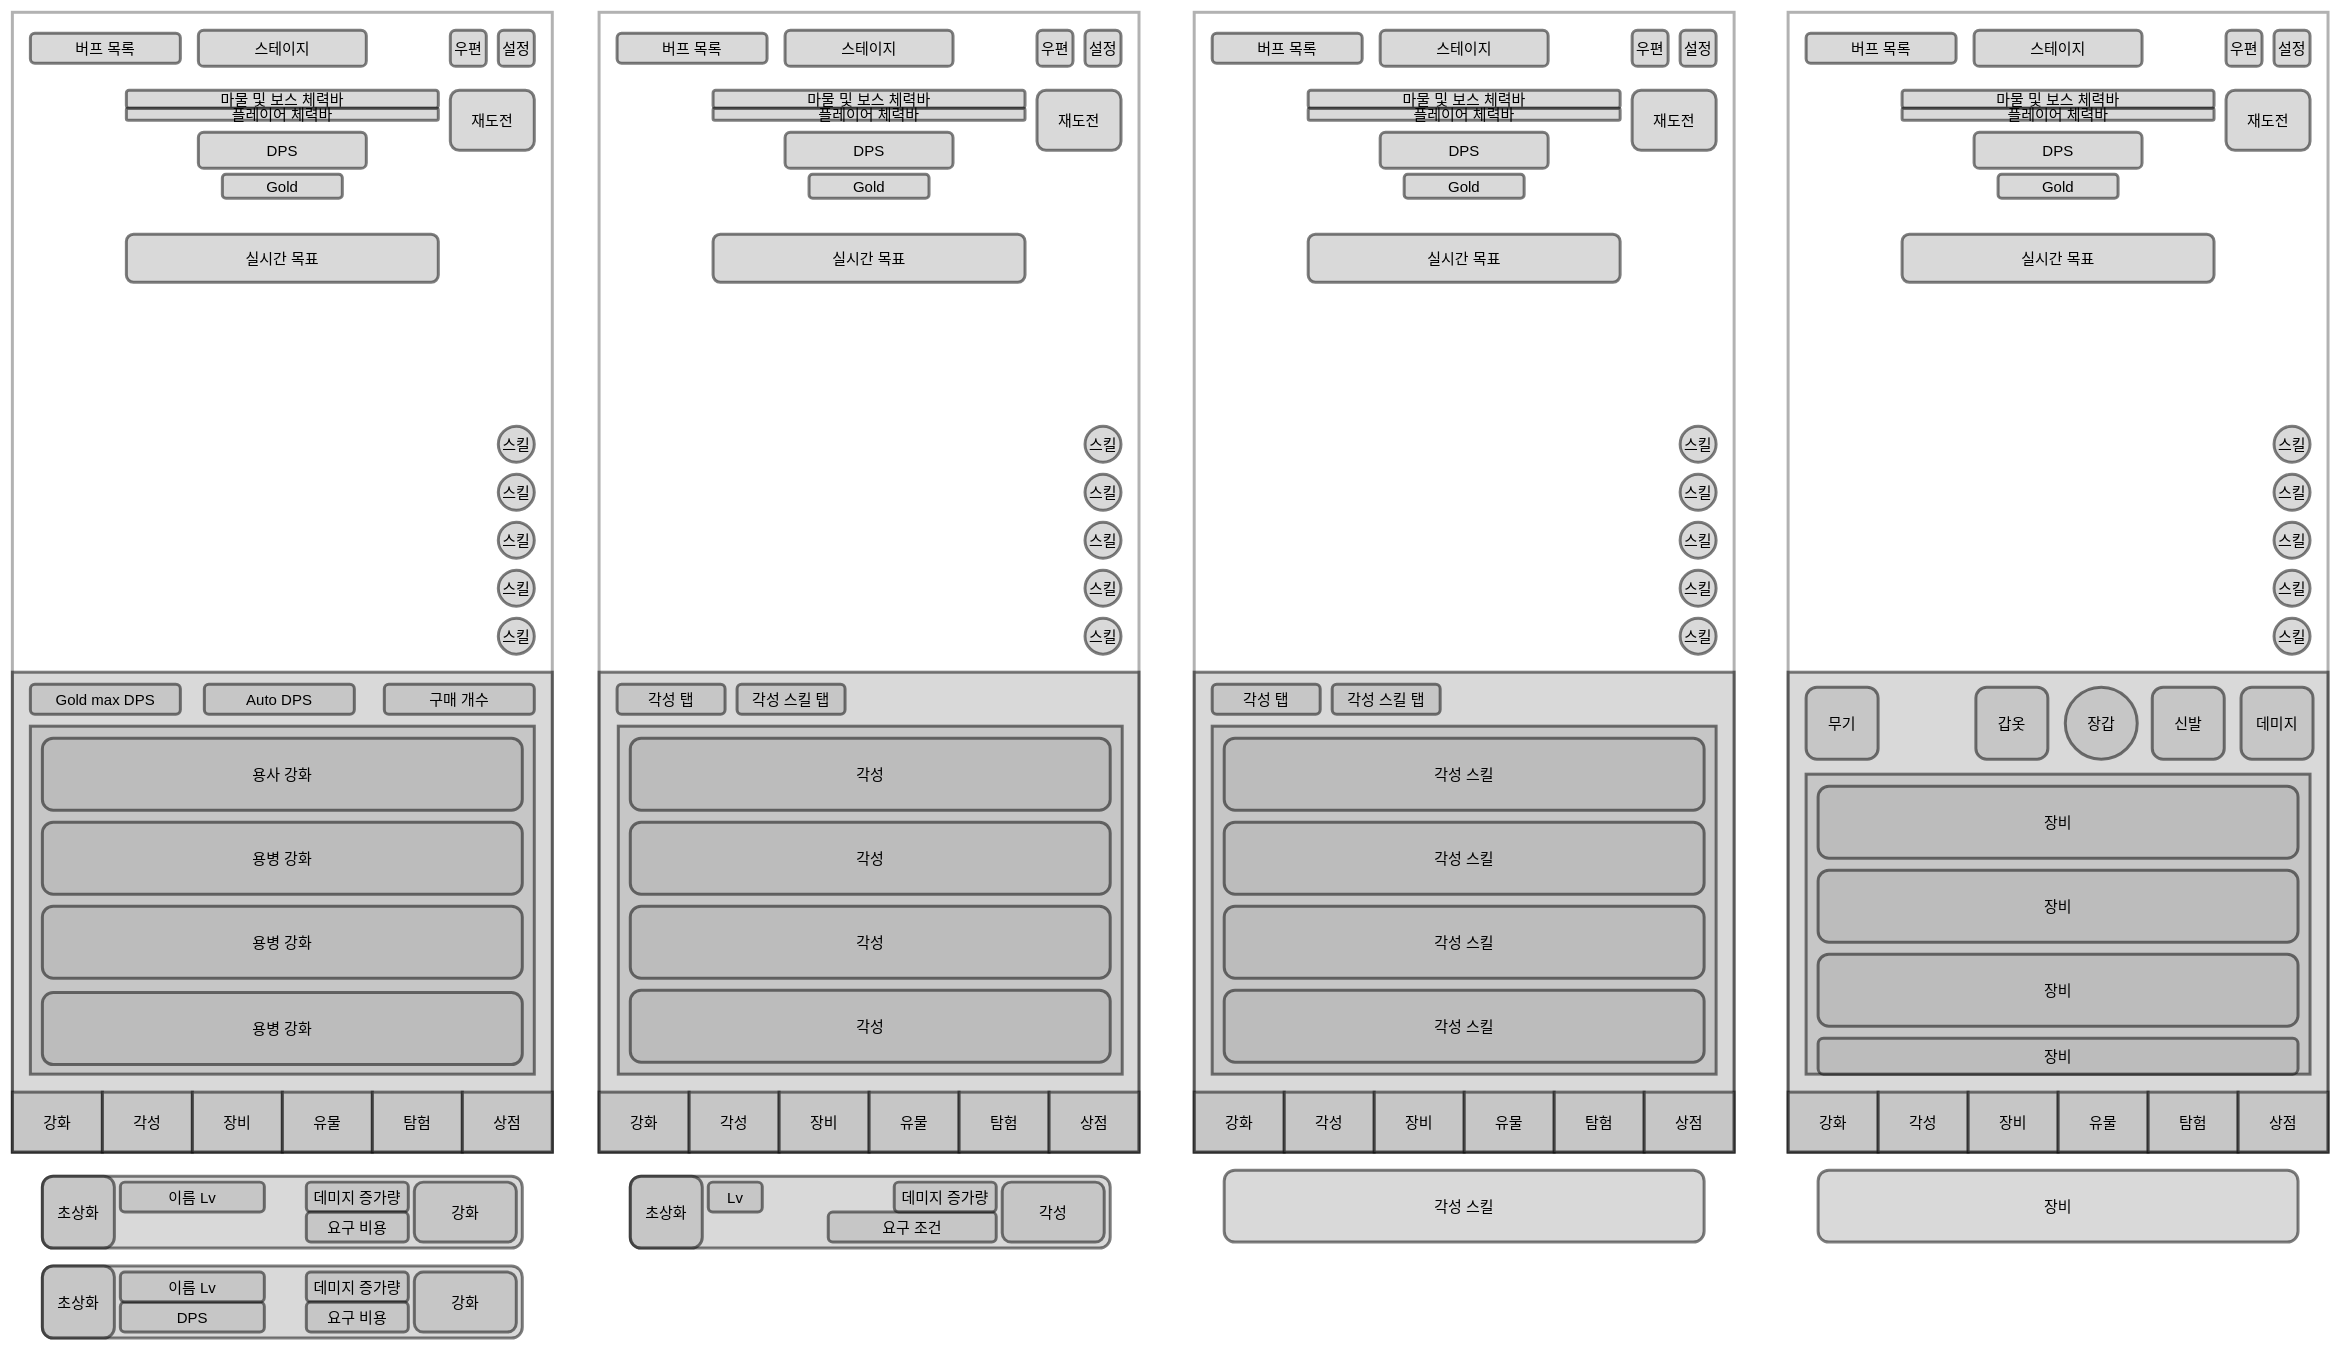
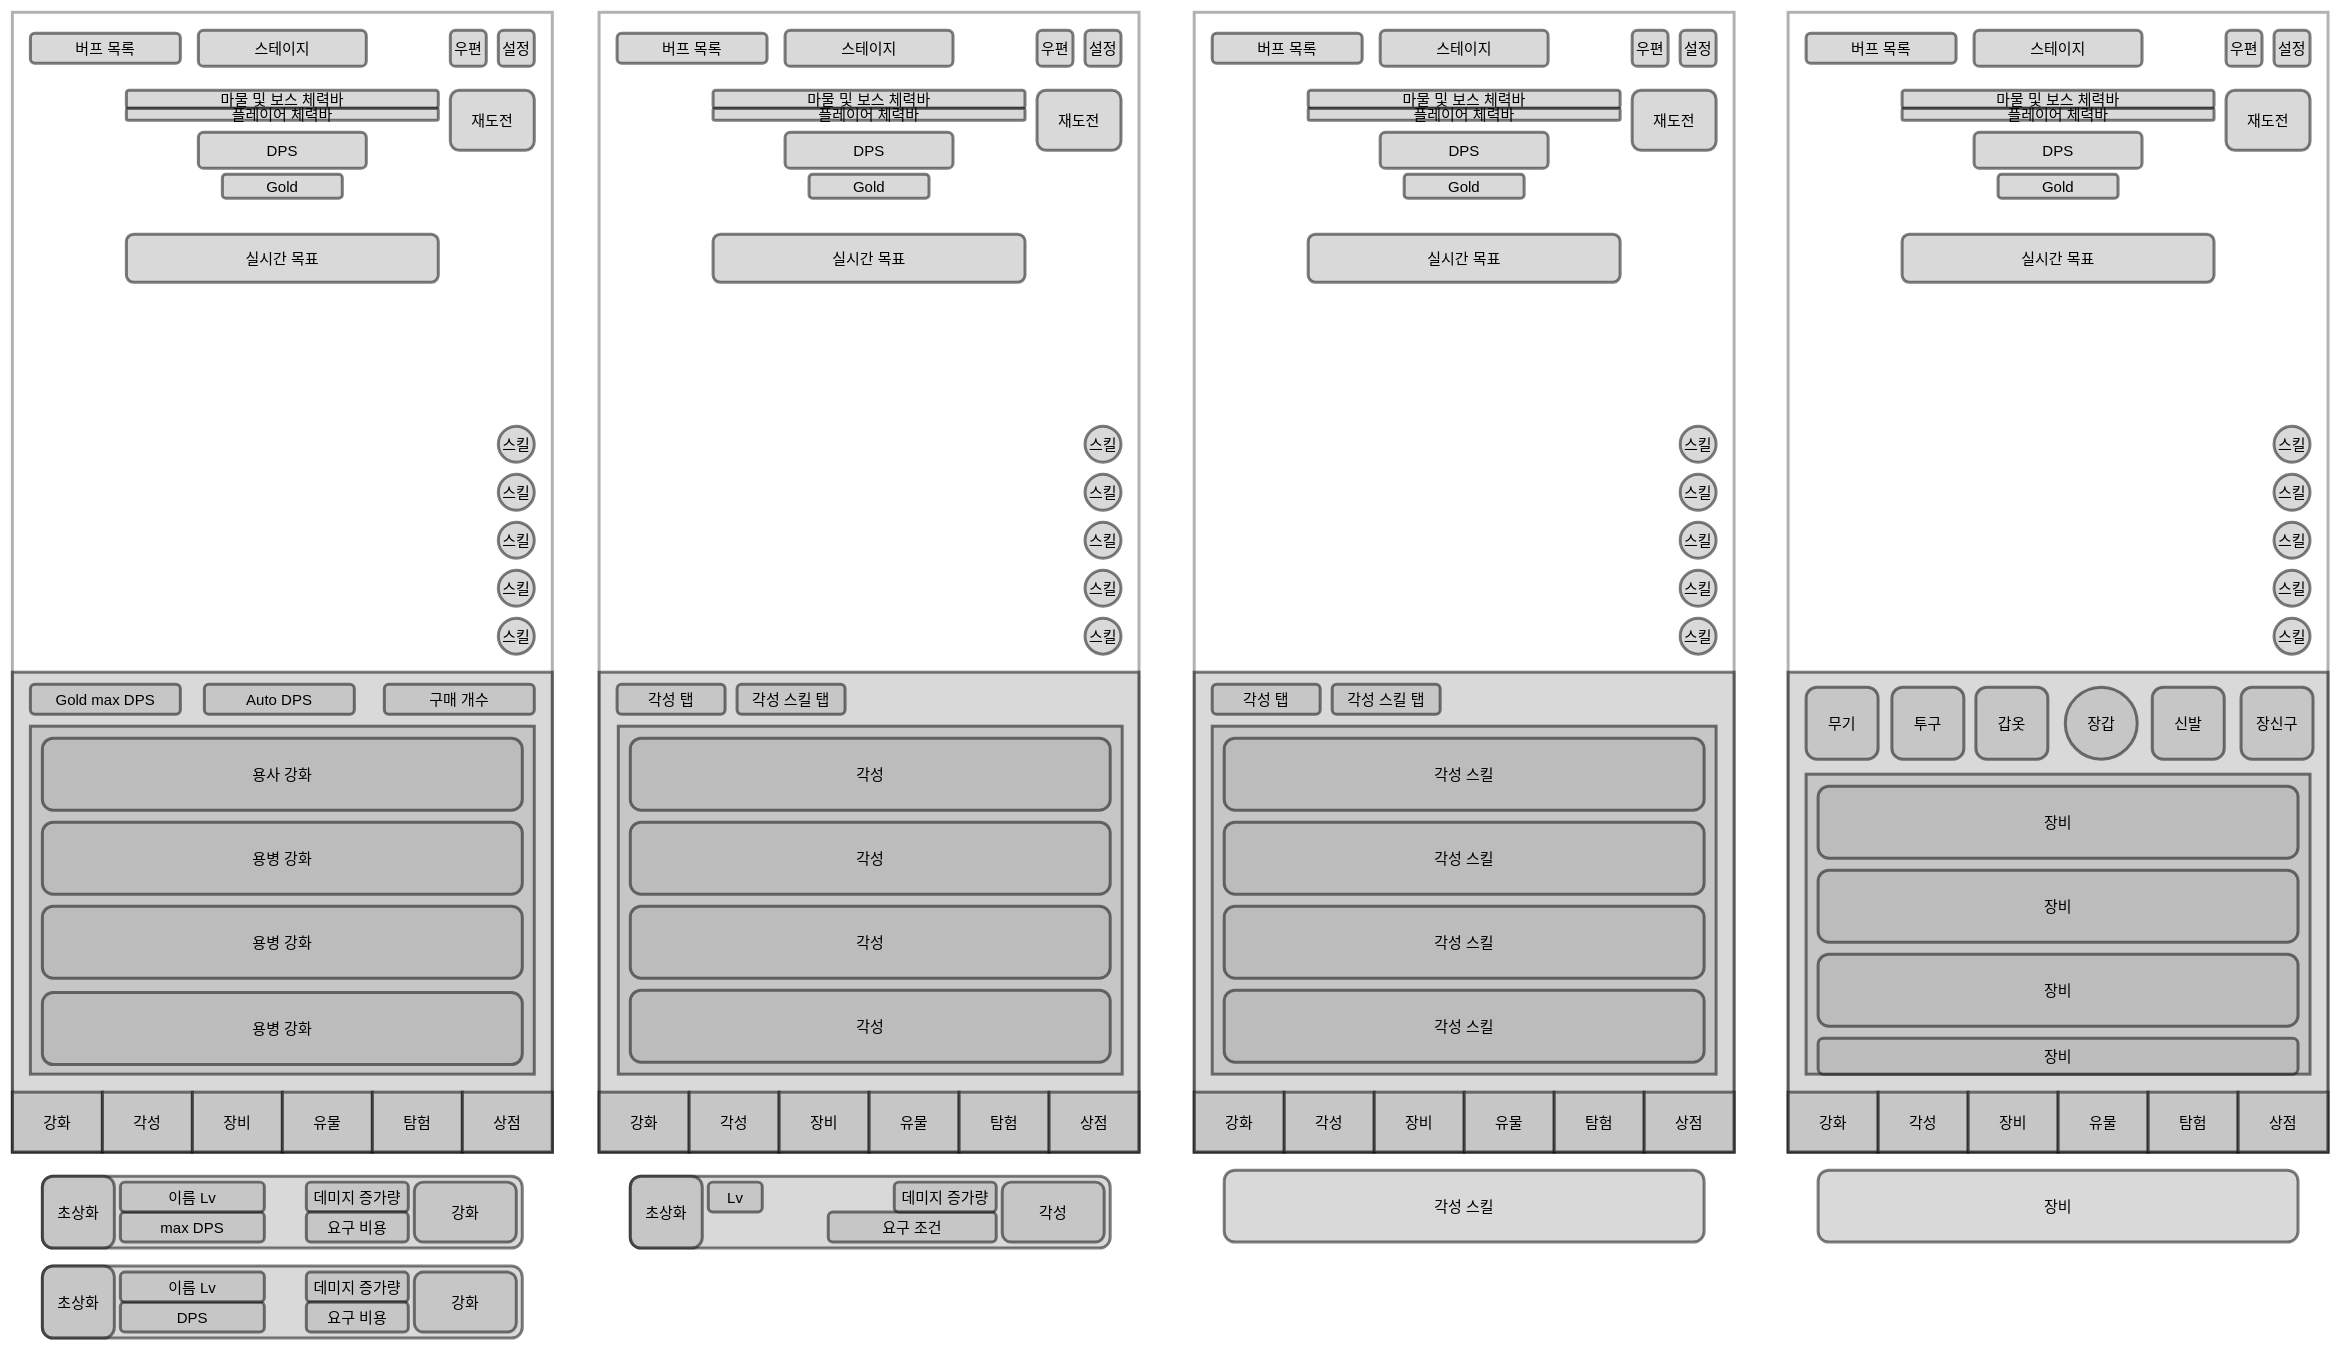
node "투구": added
node "데미지": label "데미지" -> "장신구"
node "max DPS": added
